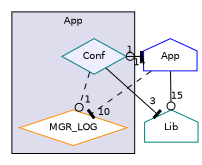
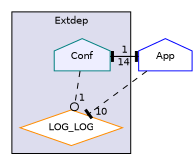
cluster "App": label "App" -> "Extdep"
node "Conf": shape diamond -> house
edge "App" -> "Conf": arrowhead odot -> tee
node "MGR_LOG": label "MGR_LOG" -> "LOG_LOG"
node "Lib": removed
